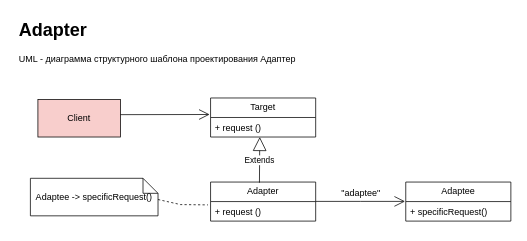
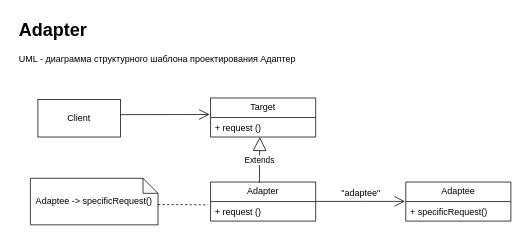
node "Client": fillcolor #f8cecc -> #ffffff
node "Adaptee -> specificRequest()": size 128x38 -> 128x47
